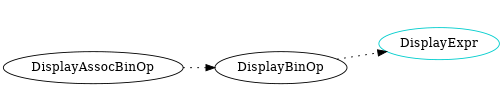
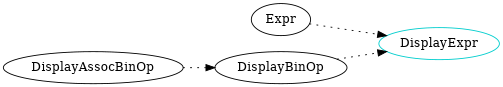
node "Expr": added
